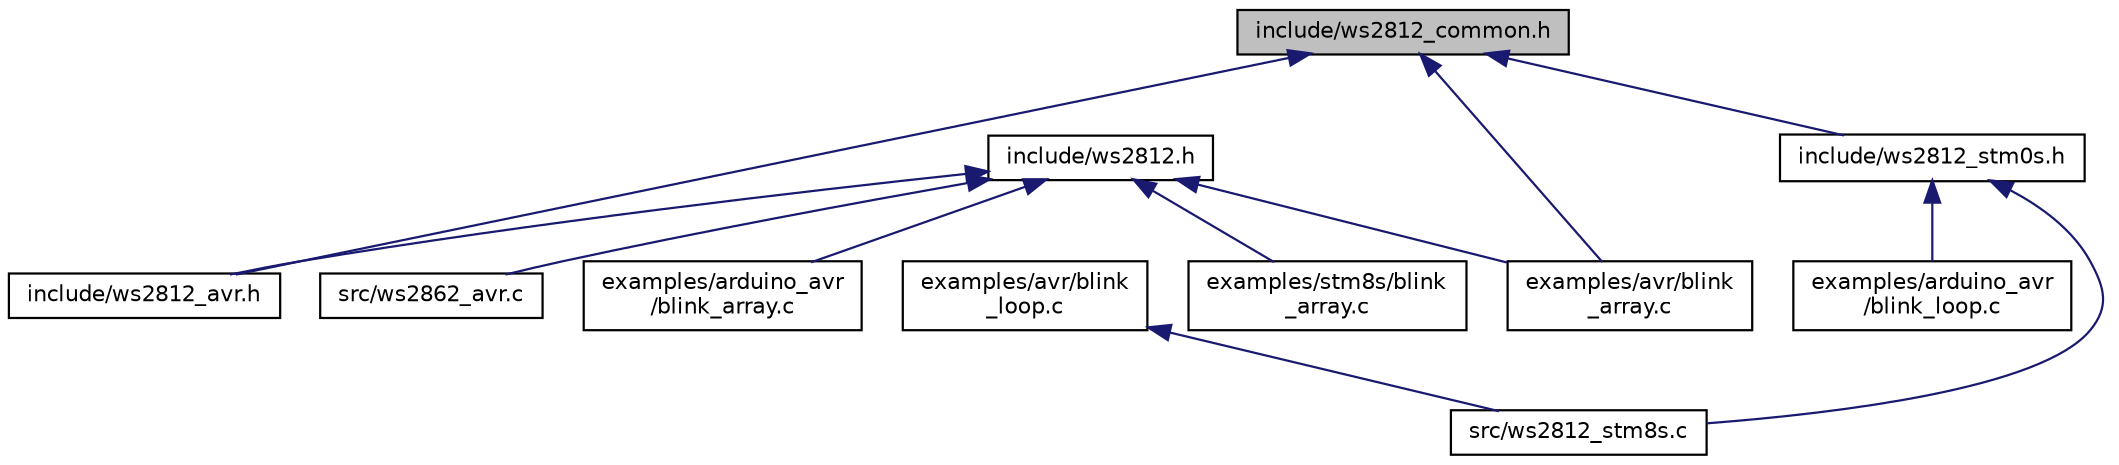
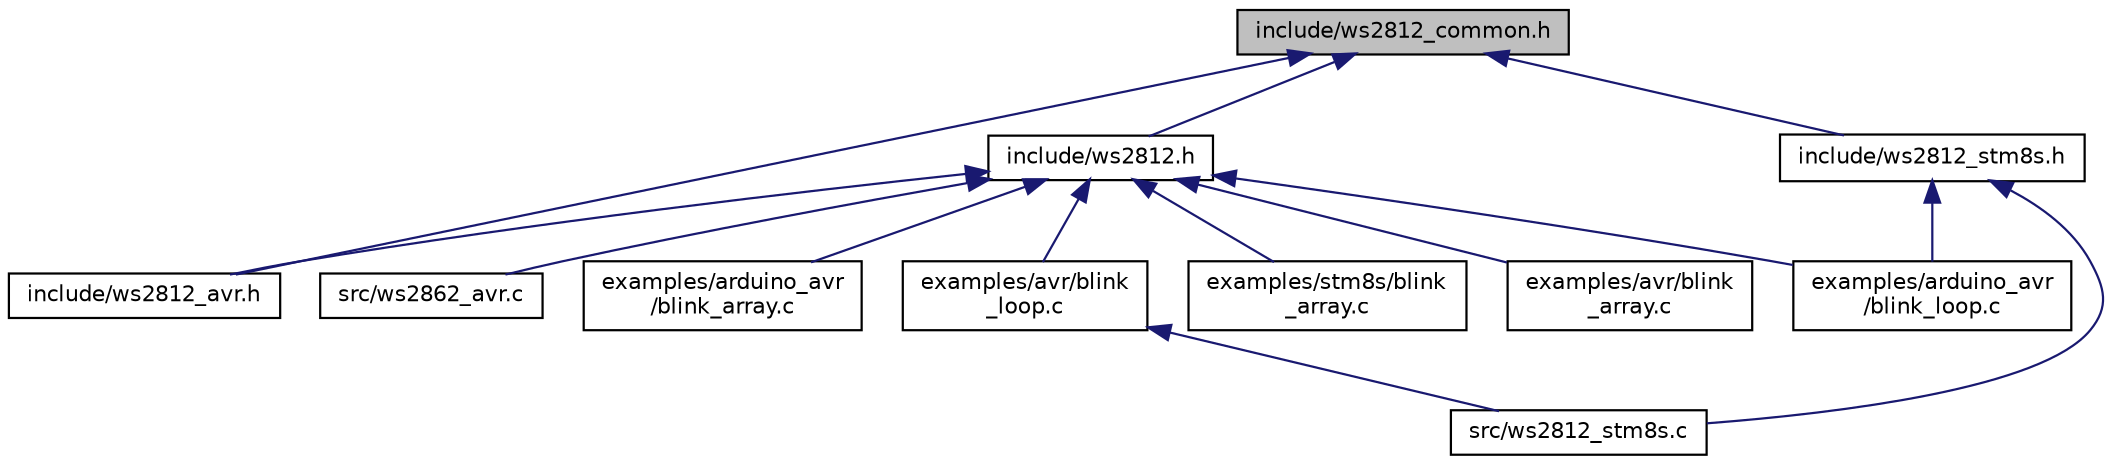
node "include/ws2812_stm0s.h": label "include/ws2812_stm0s.h" -> "include/ws2812_stm8s.h"
edge "examples/avr/blink _array.c" -> "include/ws2812_common.h": now "include/ws2812.h" -> "include/ws2812_common.h"
edge "examples/arduino_avr /blink_loop.c" -> "include/ws2812.h": added
edge "examples/avr/blink _loop.c" -> "include/ws2812.h": added
